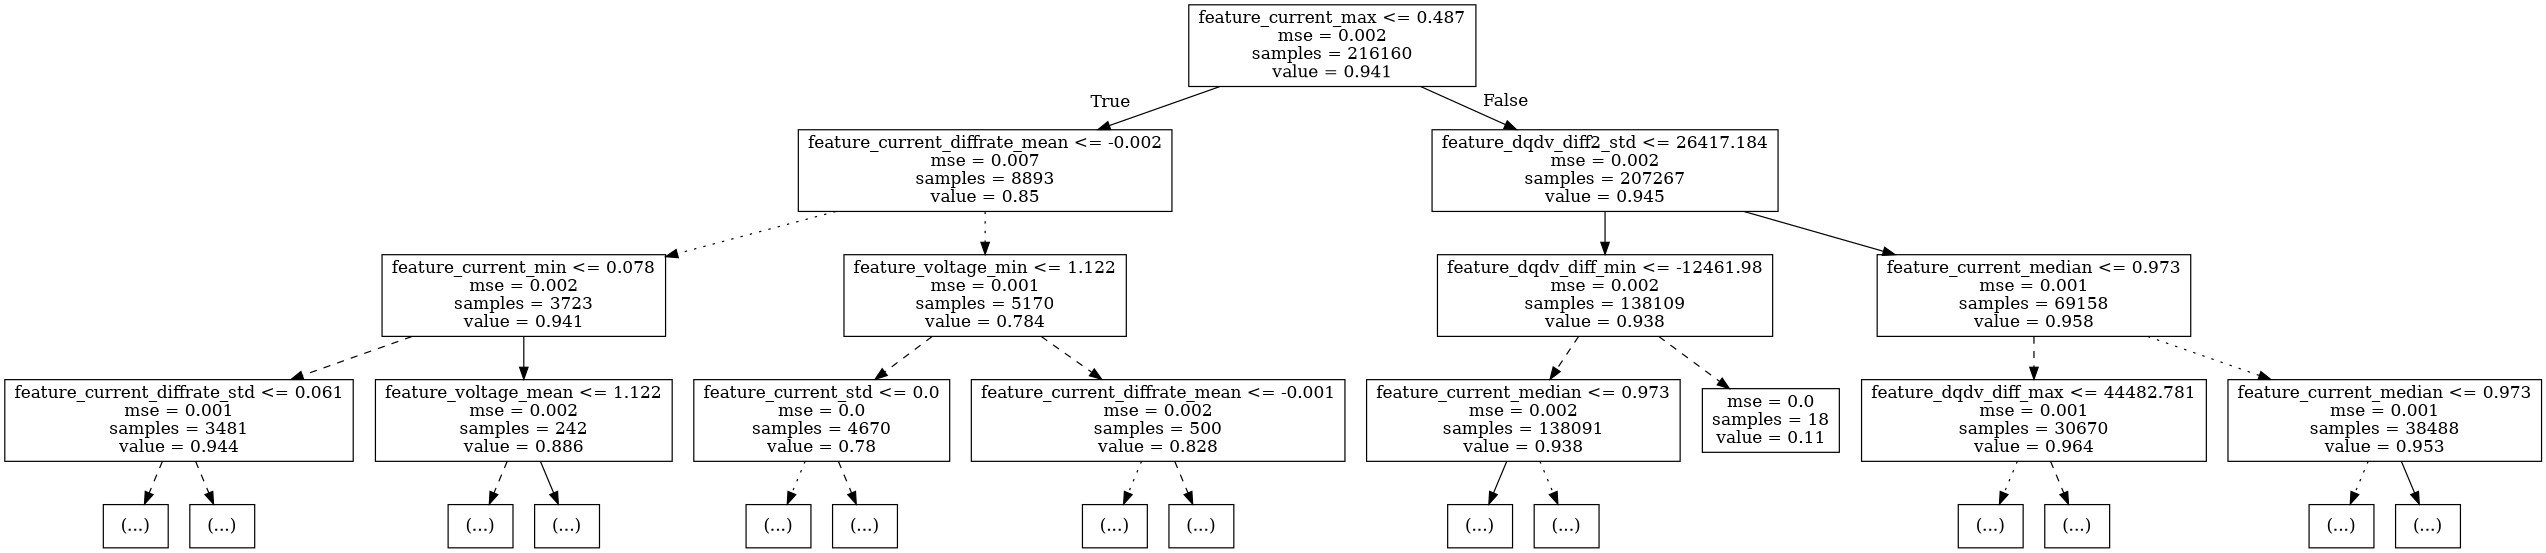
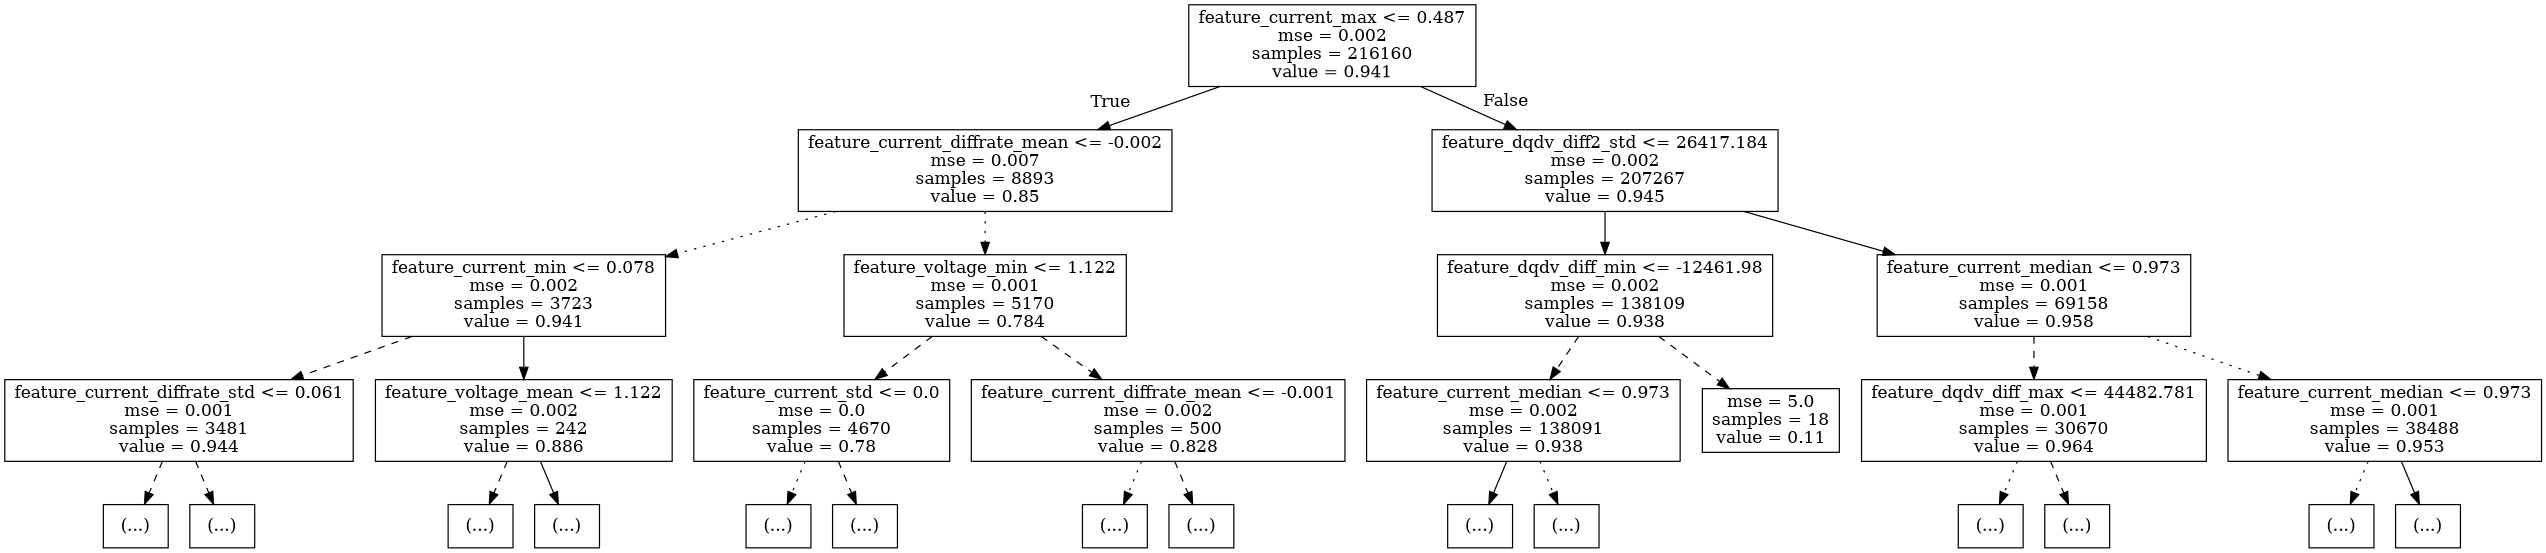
node "mse = 0.0 samples = 18 value = 0.11": label "mse = 0.0 samples = 18 value = 0.11" -> "mse = 5.0 samples = 18 value = 0.11"
